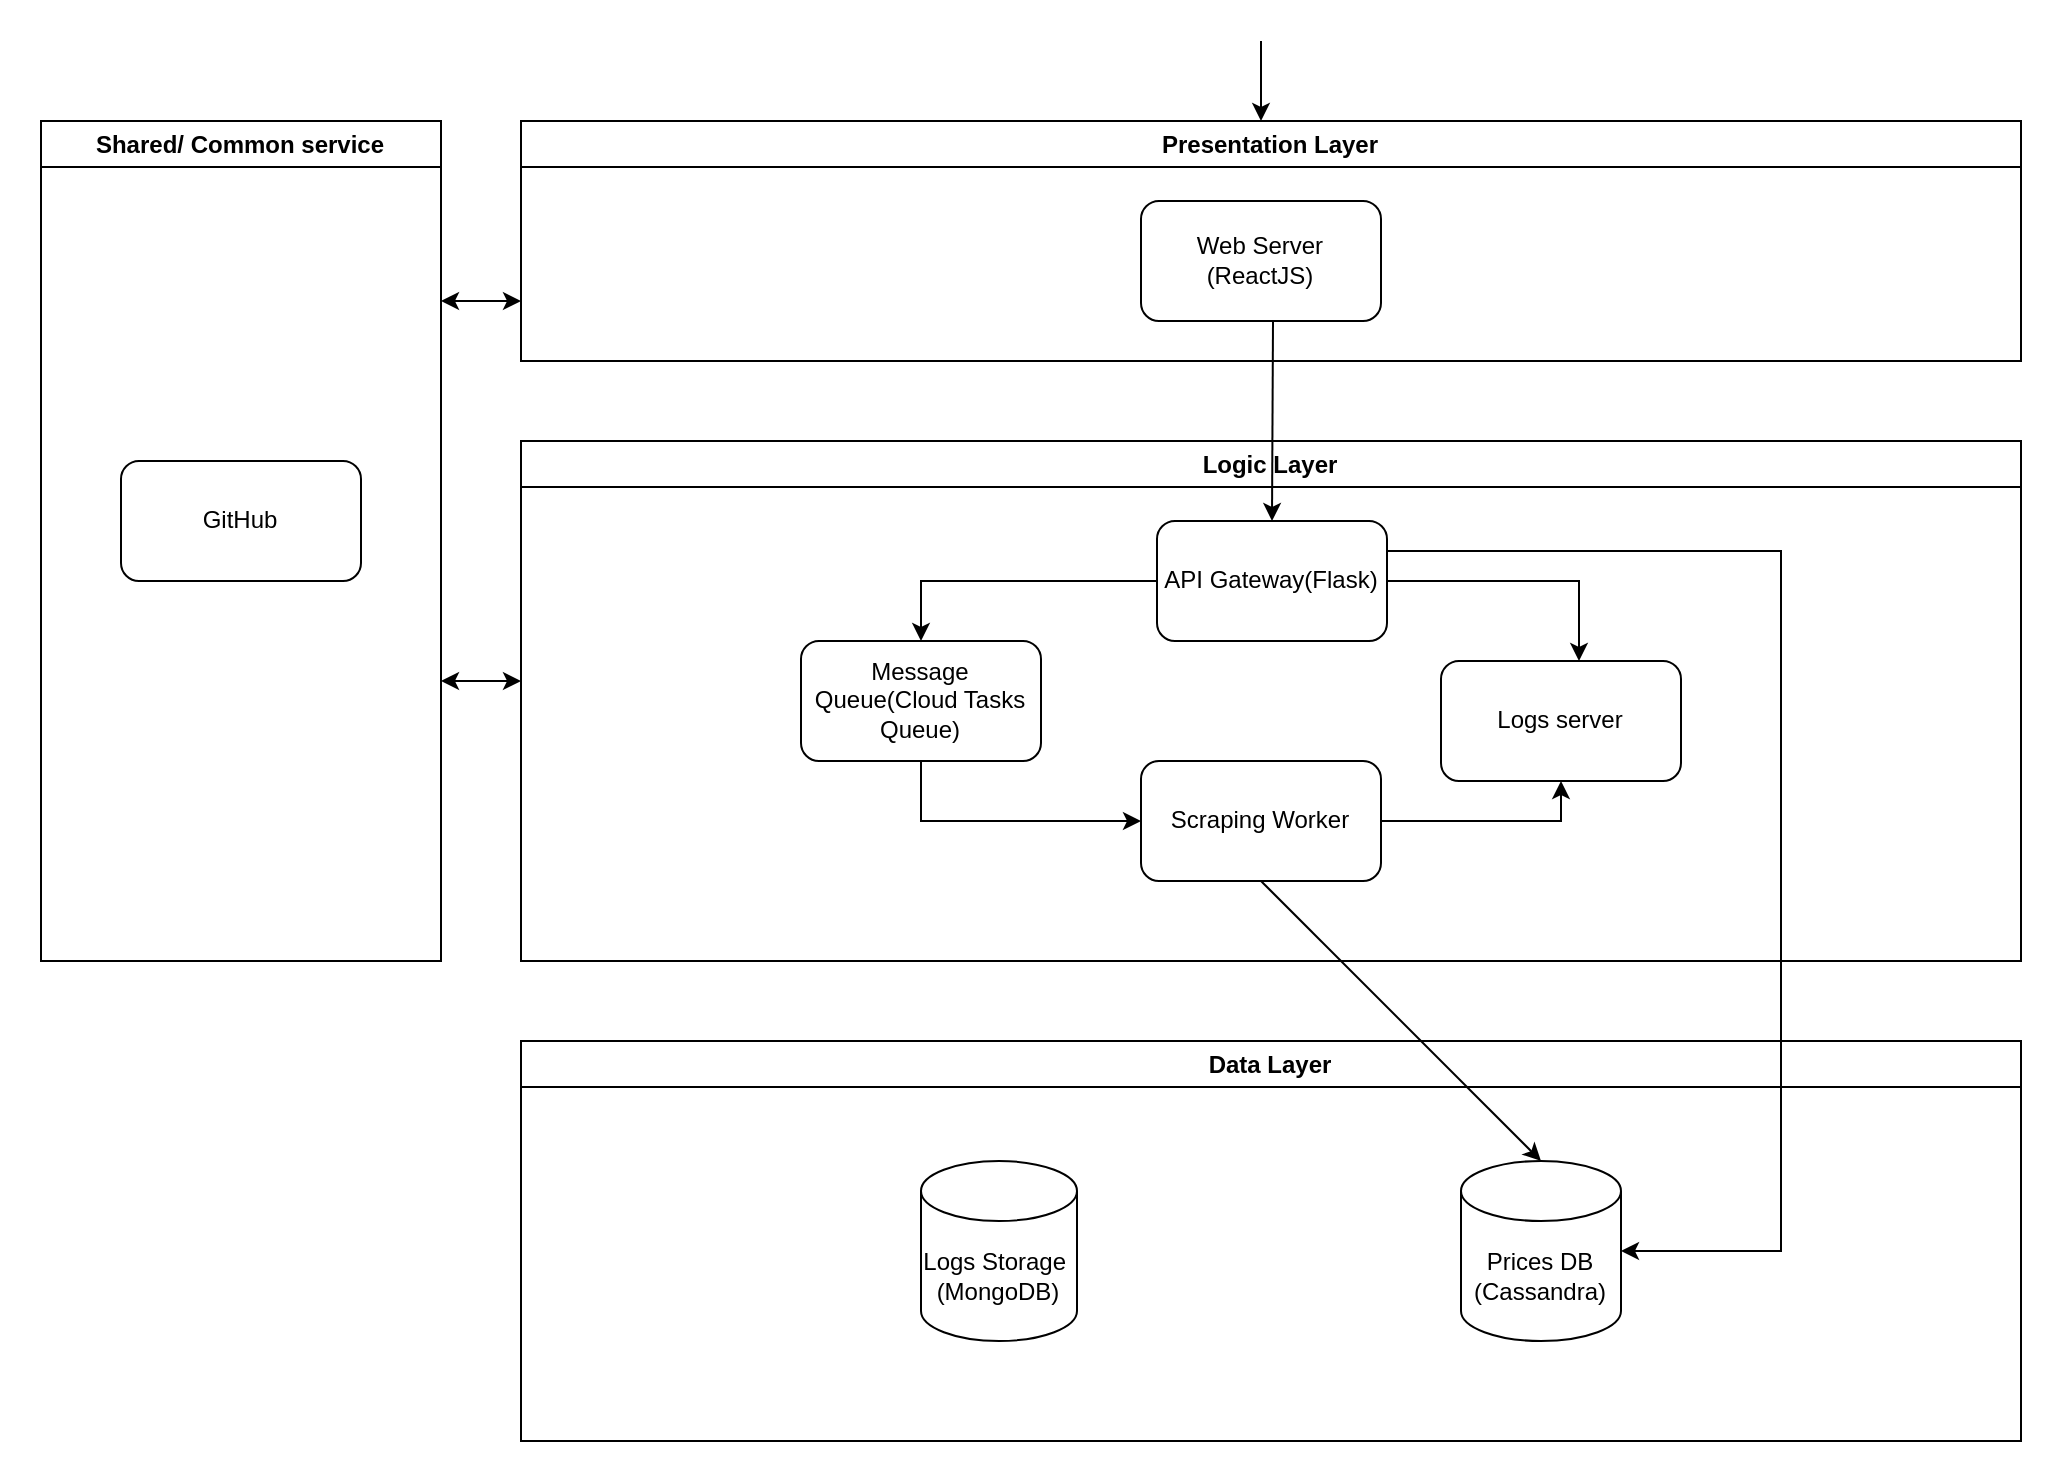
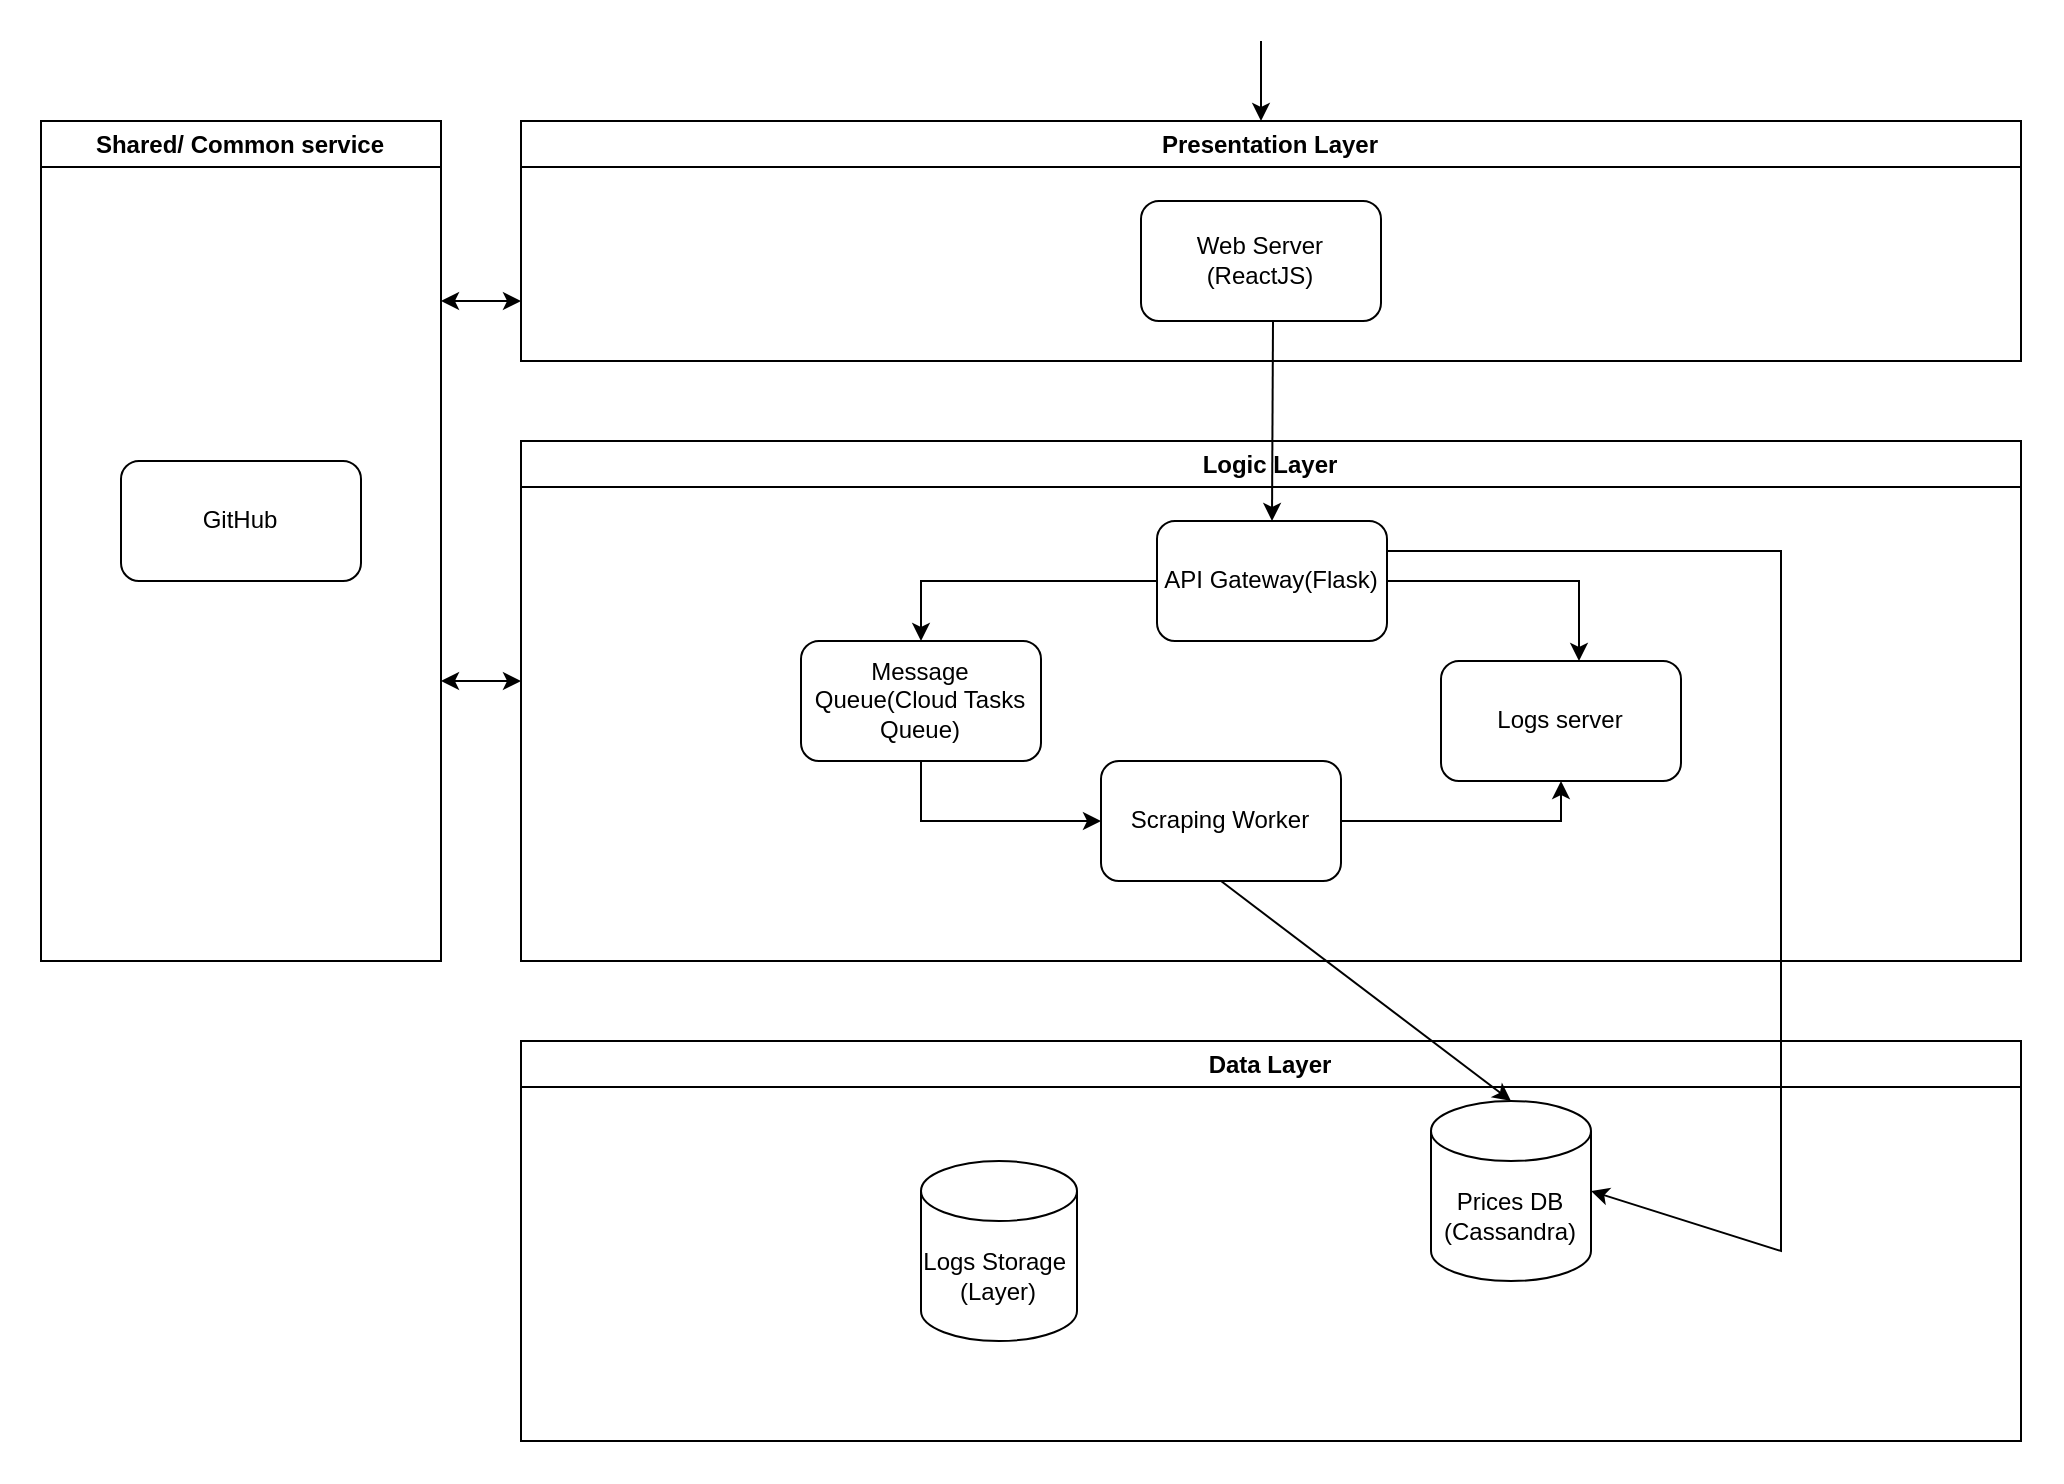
node "Scraping Worker": moved (1261, 821) -> (1221, 821)
node "Prices DB (Cassandra)": moved (1541, 1251) -> (1511, 1191)
node "Logs Storage (MongoDB)": label "Logs Storage (MongoDB)" -> "Logs Storage (Layer)"
